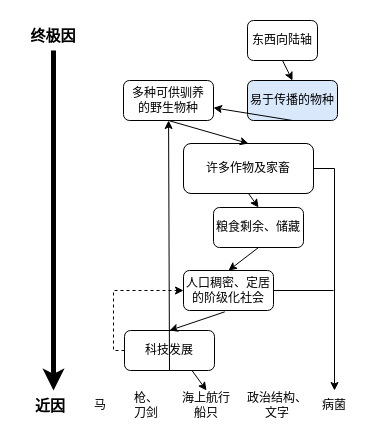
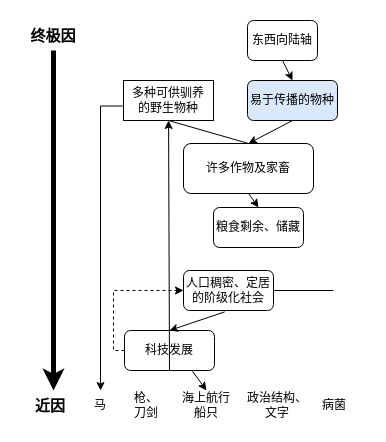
node "多种可供驯养 的野生物种": shape rounded rectangle -> rectangle
edge "易于传播的物种" -> "多种可供驯养 的野生物种": now "易于传播的物种" -> "许多作物及家畜"
edge "多种可供驯养 的野生物种" -> "许多作物及家畜": arrowhead classic -> none
edge "多种可供驯养 的野生物种" -> "马": added
edge "粮食剩余、储藏" -> "人口稠密、定居的阶级化社会": removed
edge "许多作物及家畜" -> "病菌": removed
